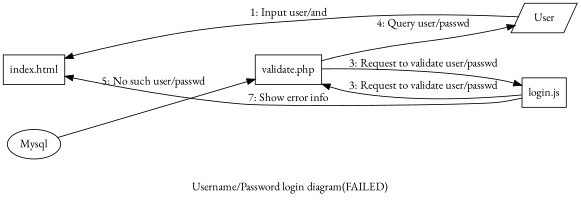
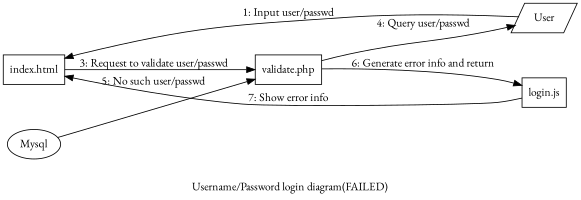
edge "User" -> "index.html": label "1: Input user/and" -> "1: Input user/passwd"
edge "validate.php" -> "login.js": label "3: Request to validate user/passwd" -> "6: Generate error info and return"
edge "login.js" -> "validate.php": now "index.html" -> "validate.php"
